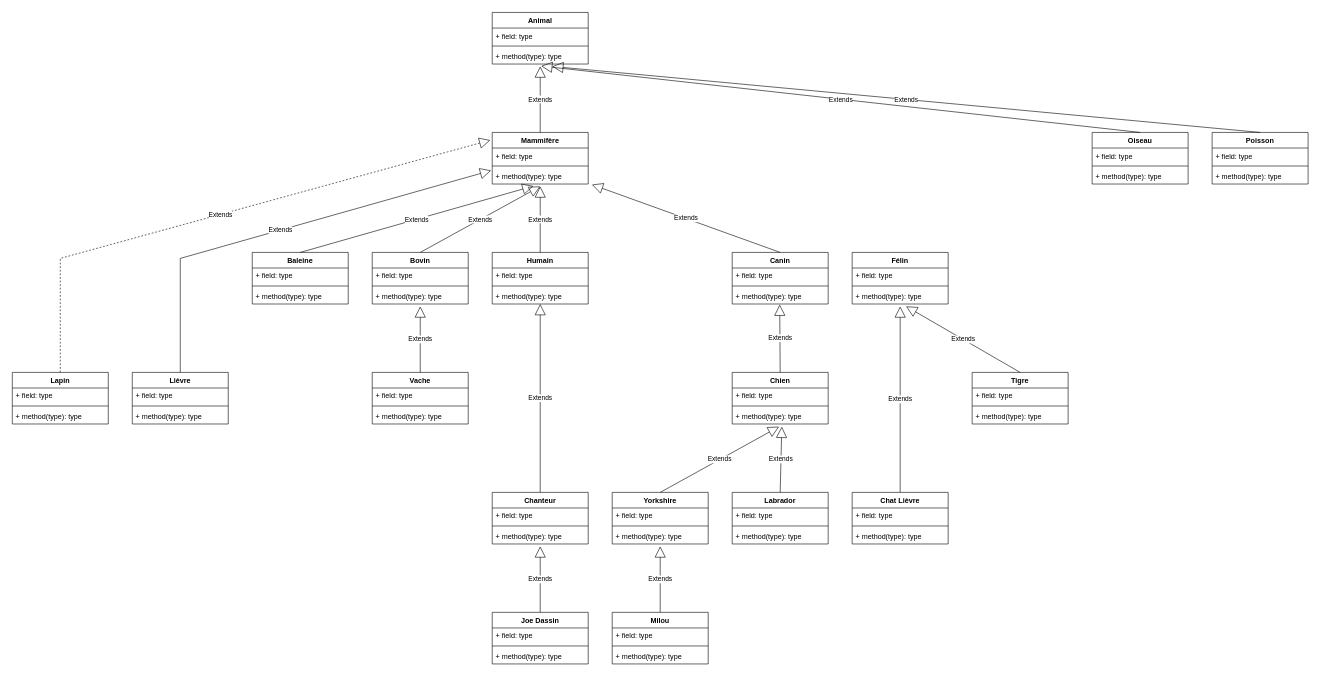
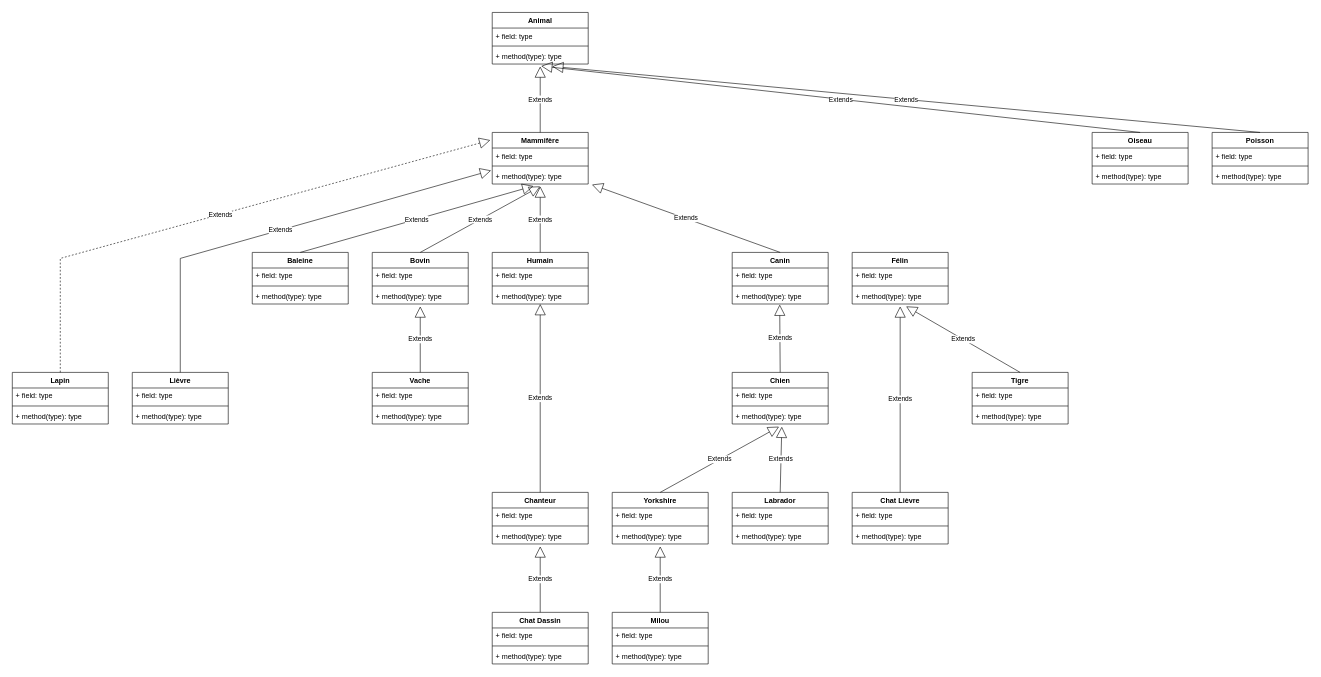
node "Joe Dassin": label "Joe Dassin" -> "Chat Dassin"
